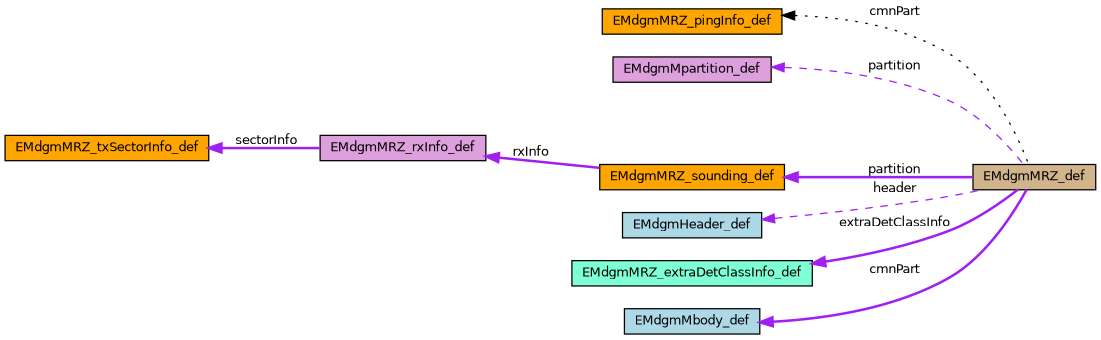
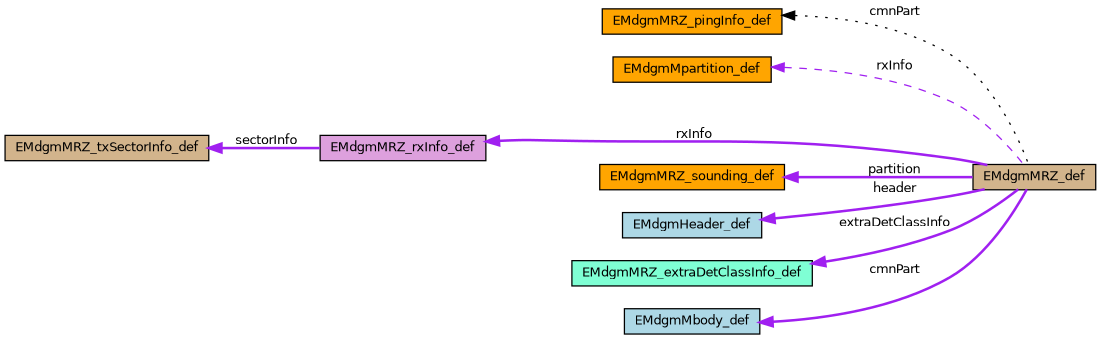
edge "EMdgmMRZ_def" -> "EMdgmMpartition_def": label " partition" -> " rxInfo"
node "EMdgmMpartition_def": fillcolor plum -> orange
node "EMdgmMRZ_txSectorInfo_def": fillcolor orange -> tan
edge "EMdgmMRZ_sounding_def" -> "EMdgmMRZ_rxInfo_def": now "EMdgmMRZ_def" -> "EMdgmMRZ_rxInfo_def"
edge "EMdgmMRZ_def" -> "EMdgmHeader_def": style dashed -> bold
